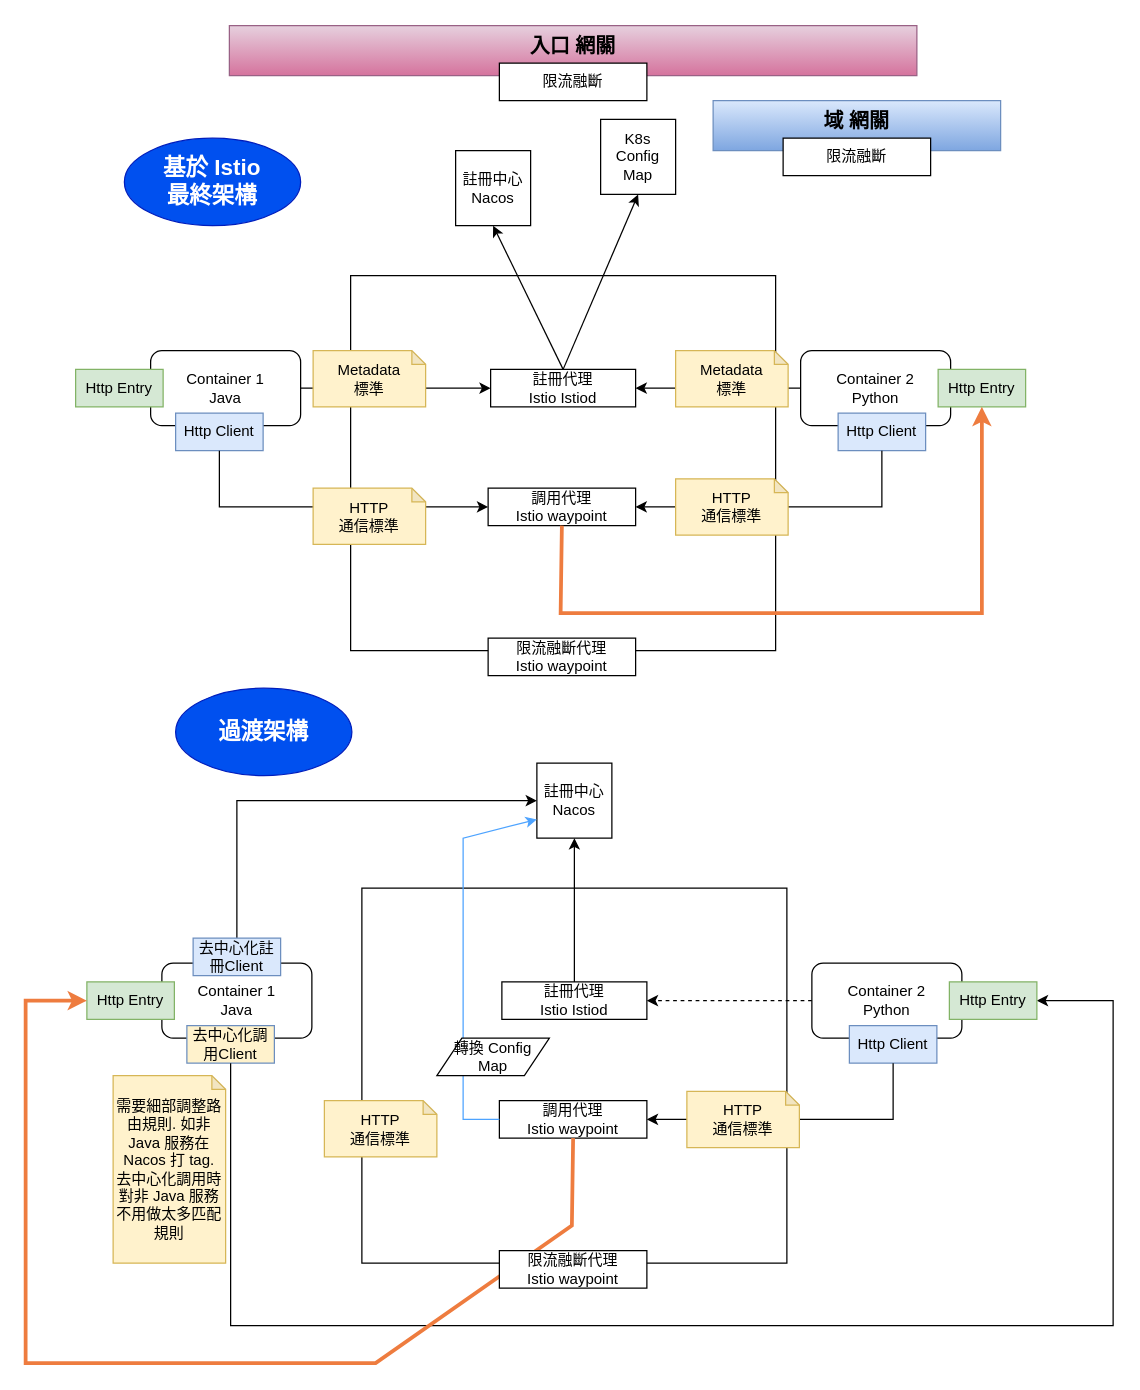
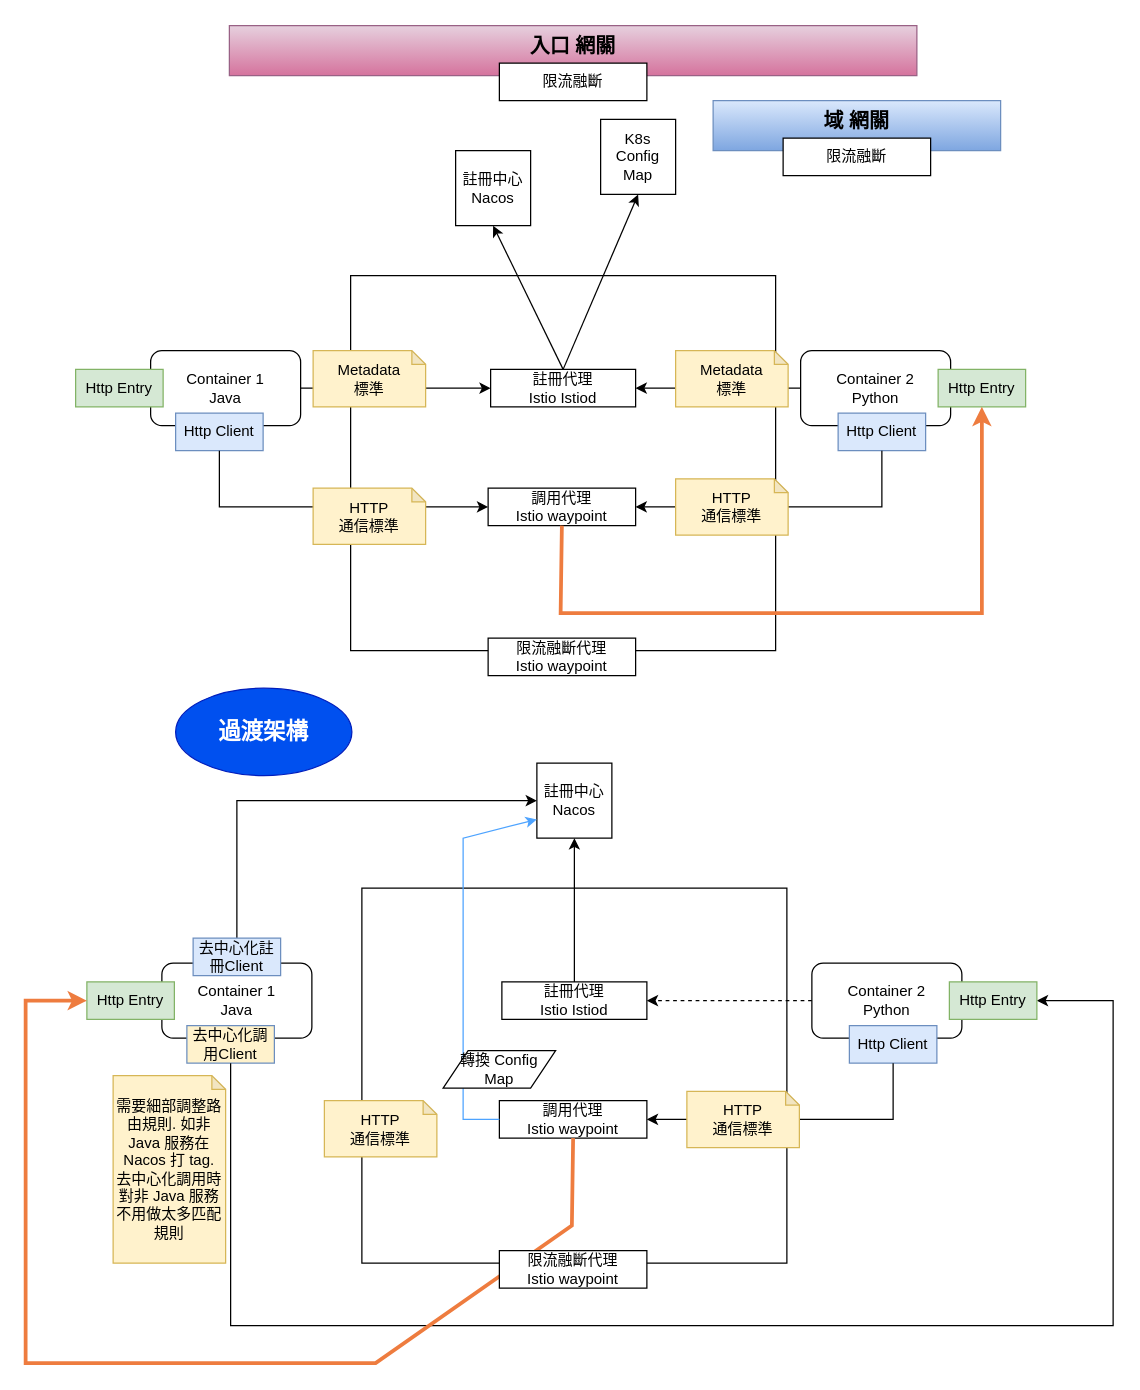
node "基於 Istio 最終架構": removed
node "轉換 Config Map": moved (493, 1057) -> (499, 1069)
